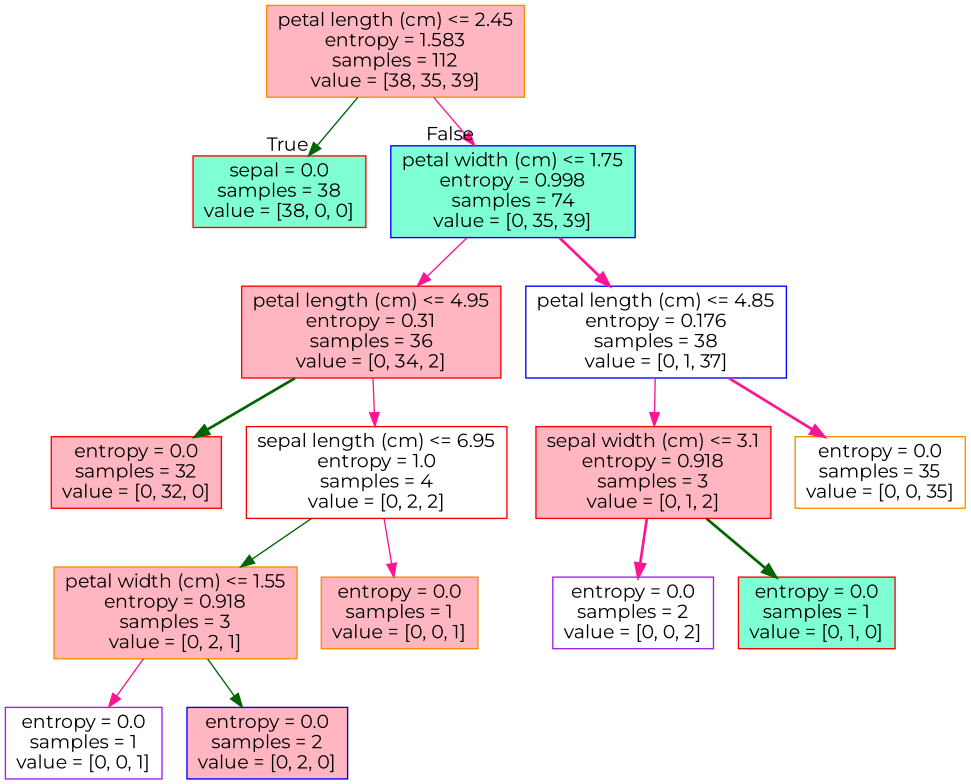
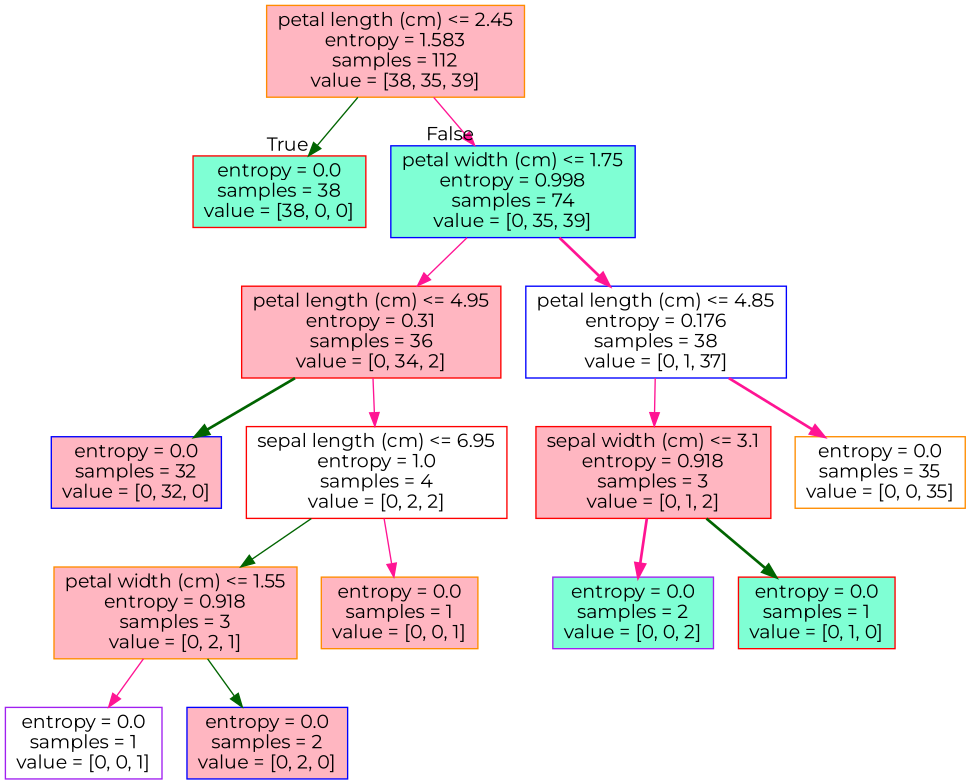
node "sepal = 0.0 samples = 38 value = [38, 0, 0]": label "sepal = 0.0 samples = 38 value = [38, 0, 0]" -> "entropy = 0.0 samples = 38 value = [38, 0, 0]"
node "entropy = 0.0 samples = 32 value = [0, 32, 0]": color red -> blue
node "entropy = 0.0 samples = 2 value = [0, 0, 2]": fillcolor white -> aquamarine
